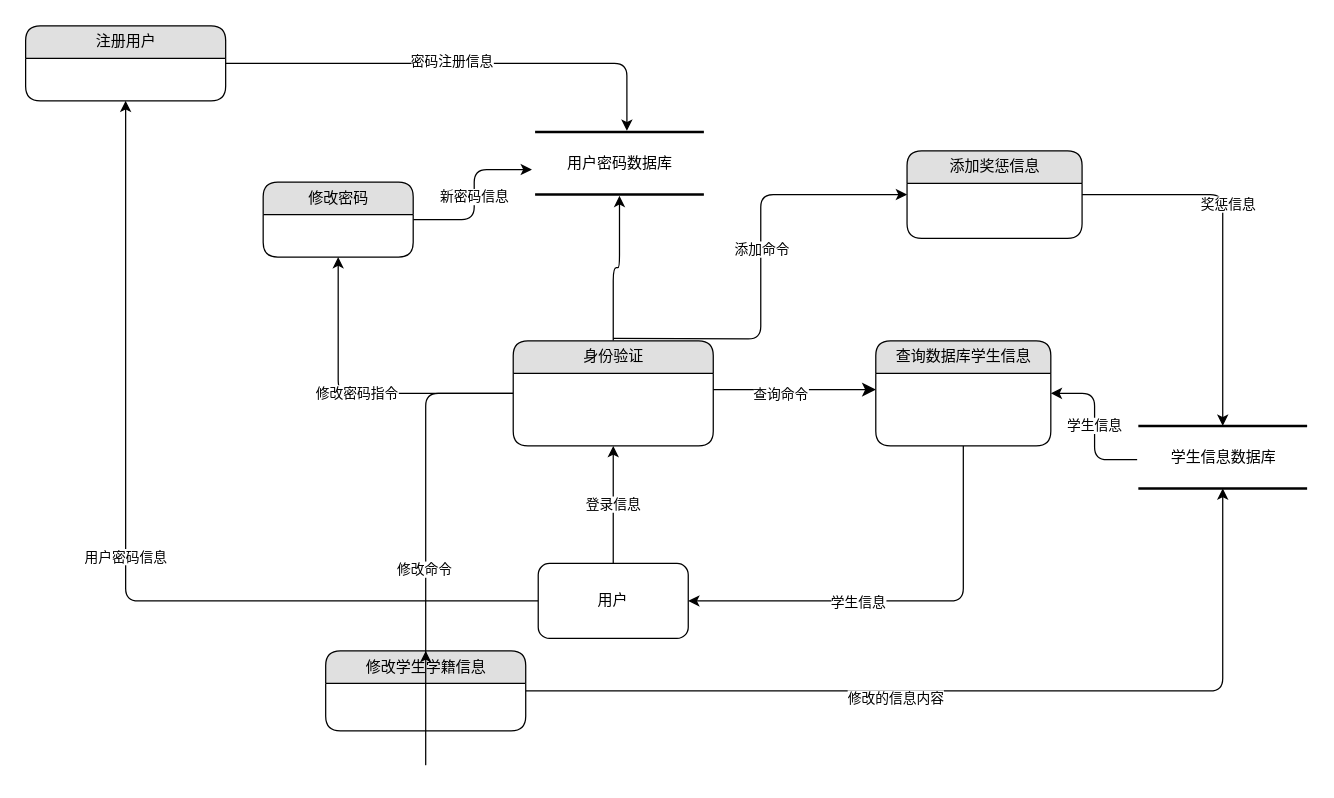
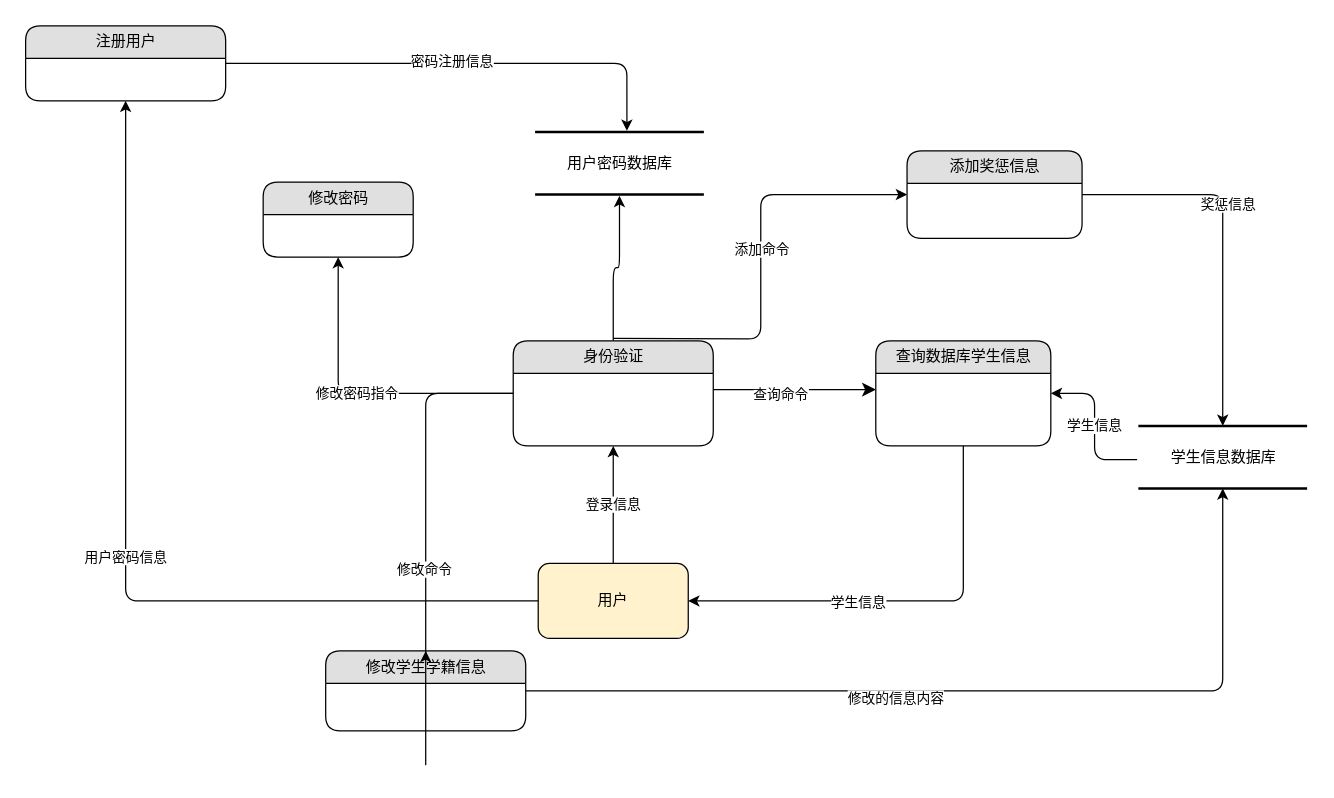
edge "修改密码" -> "用户密码数据库": removed, label "新密码信息"
node "用户": fillcolor #ffffff -> #fff2cc
